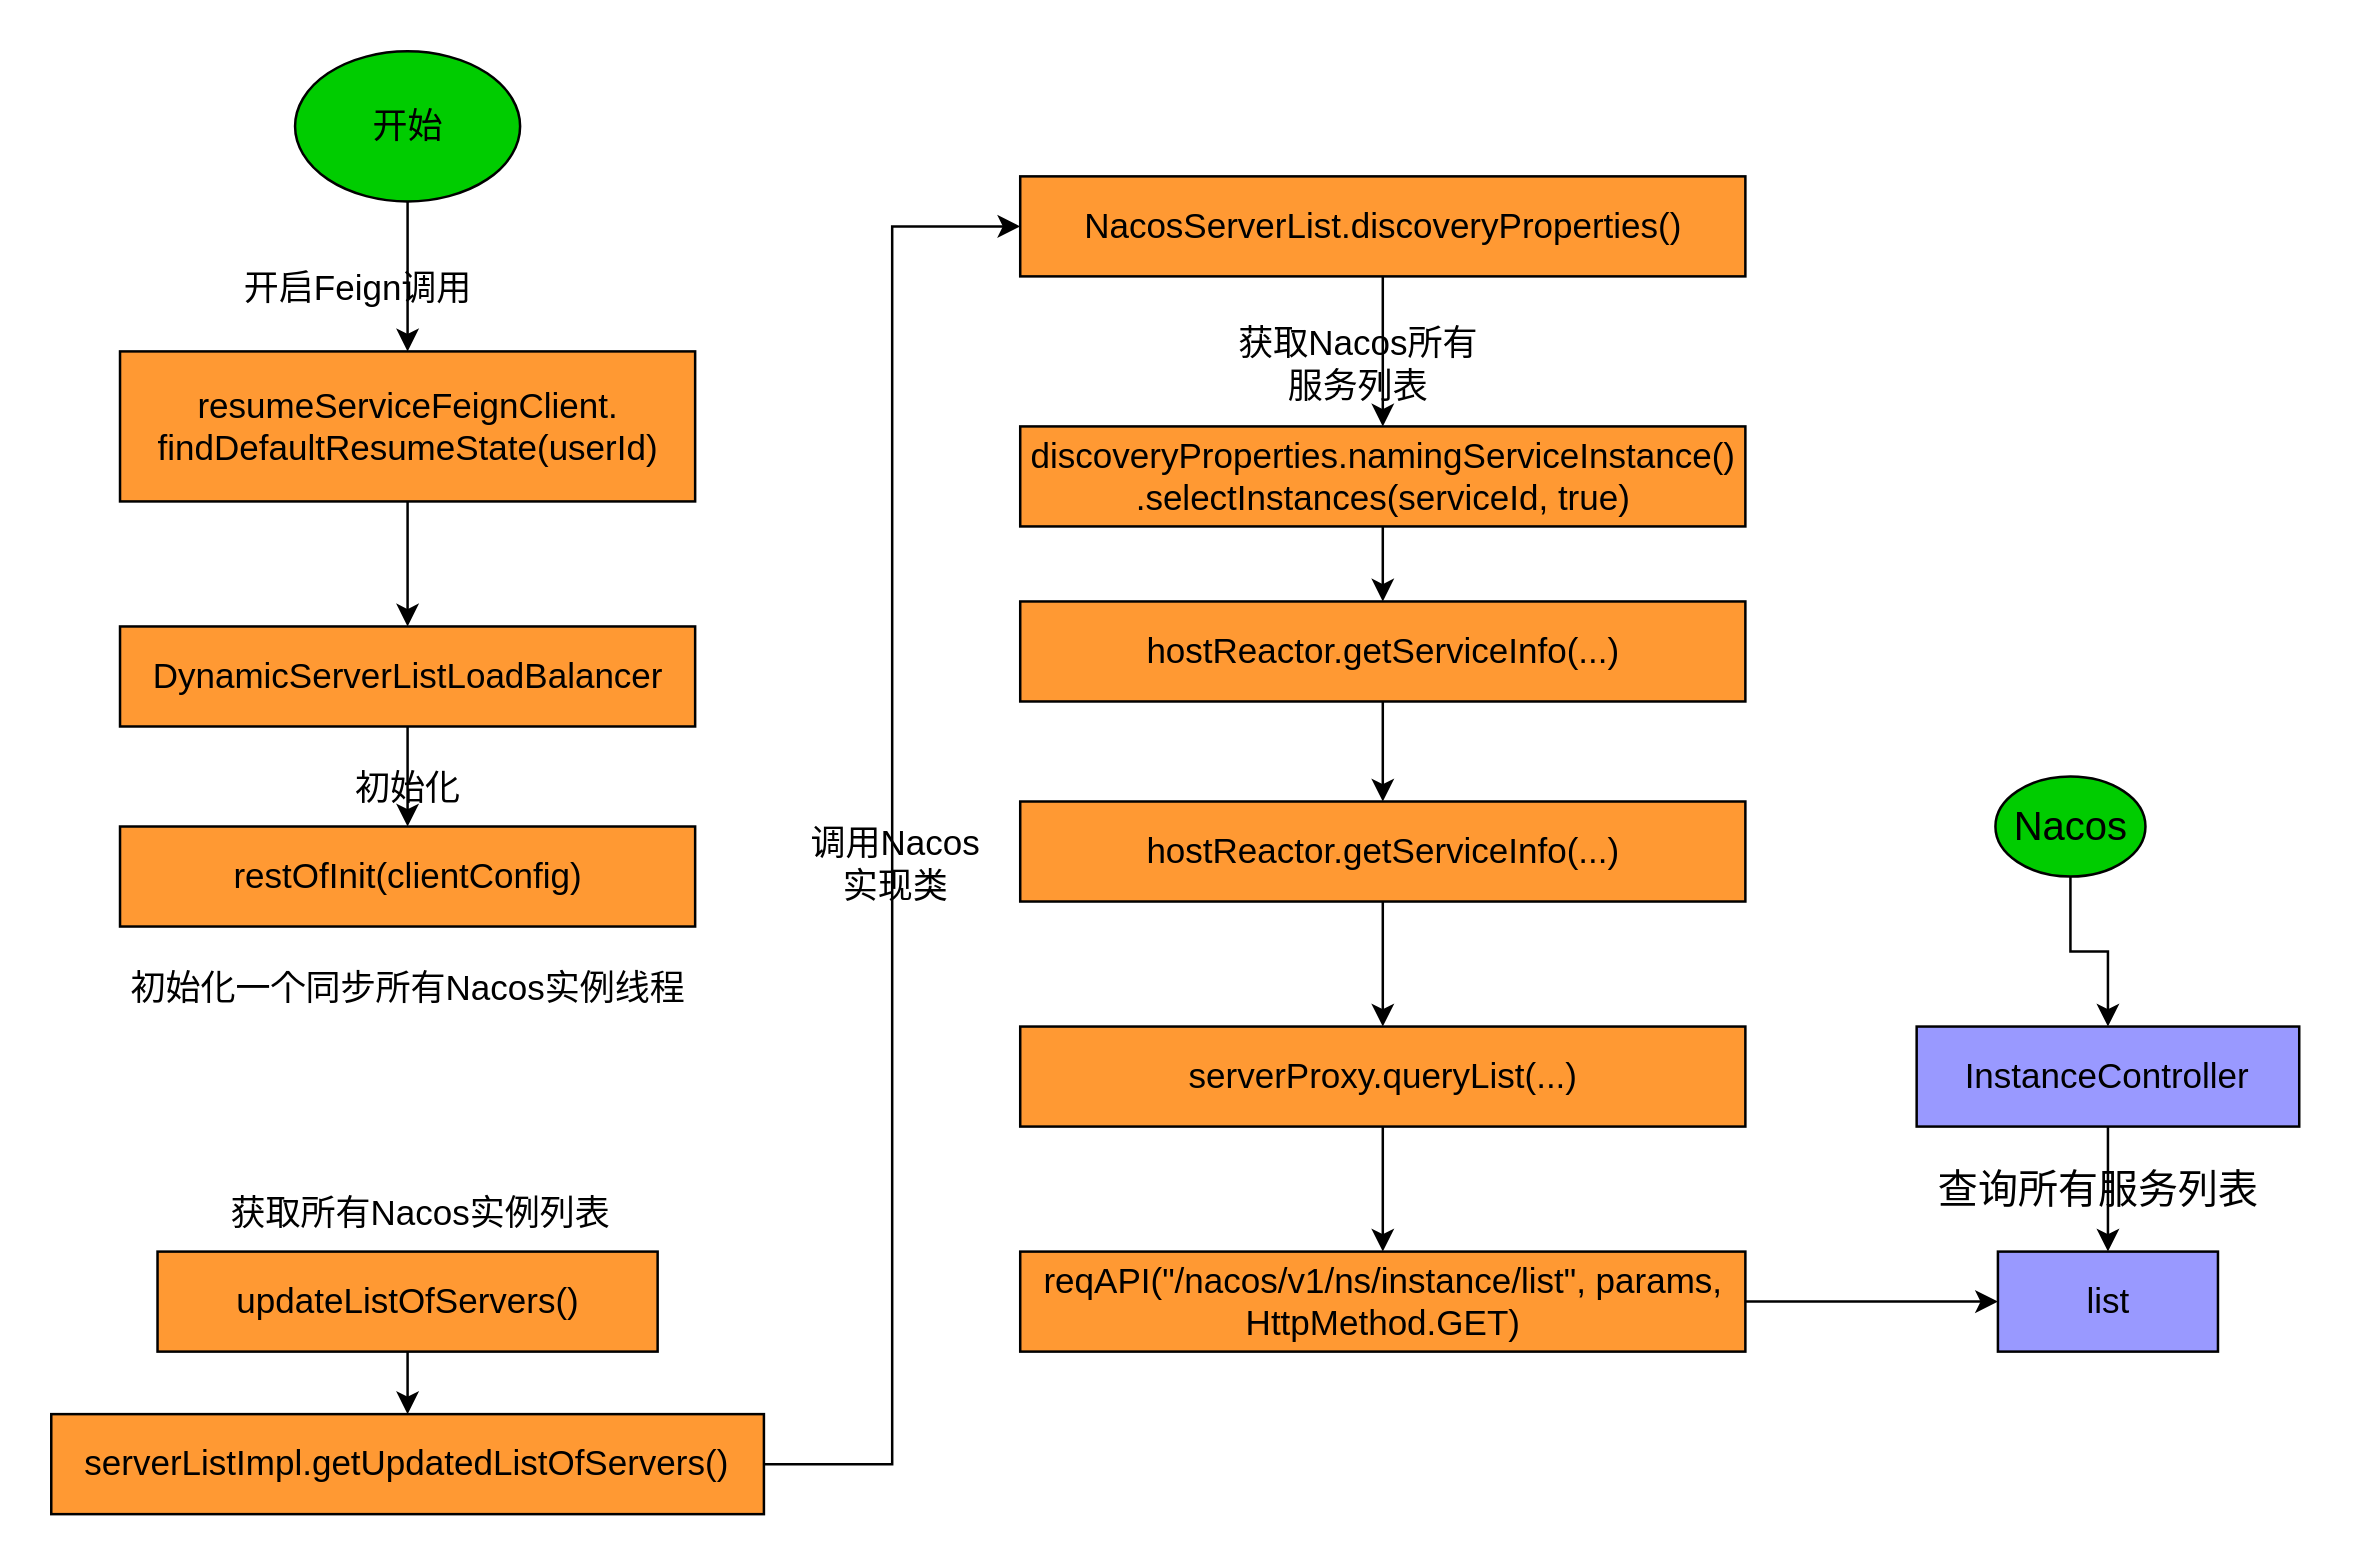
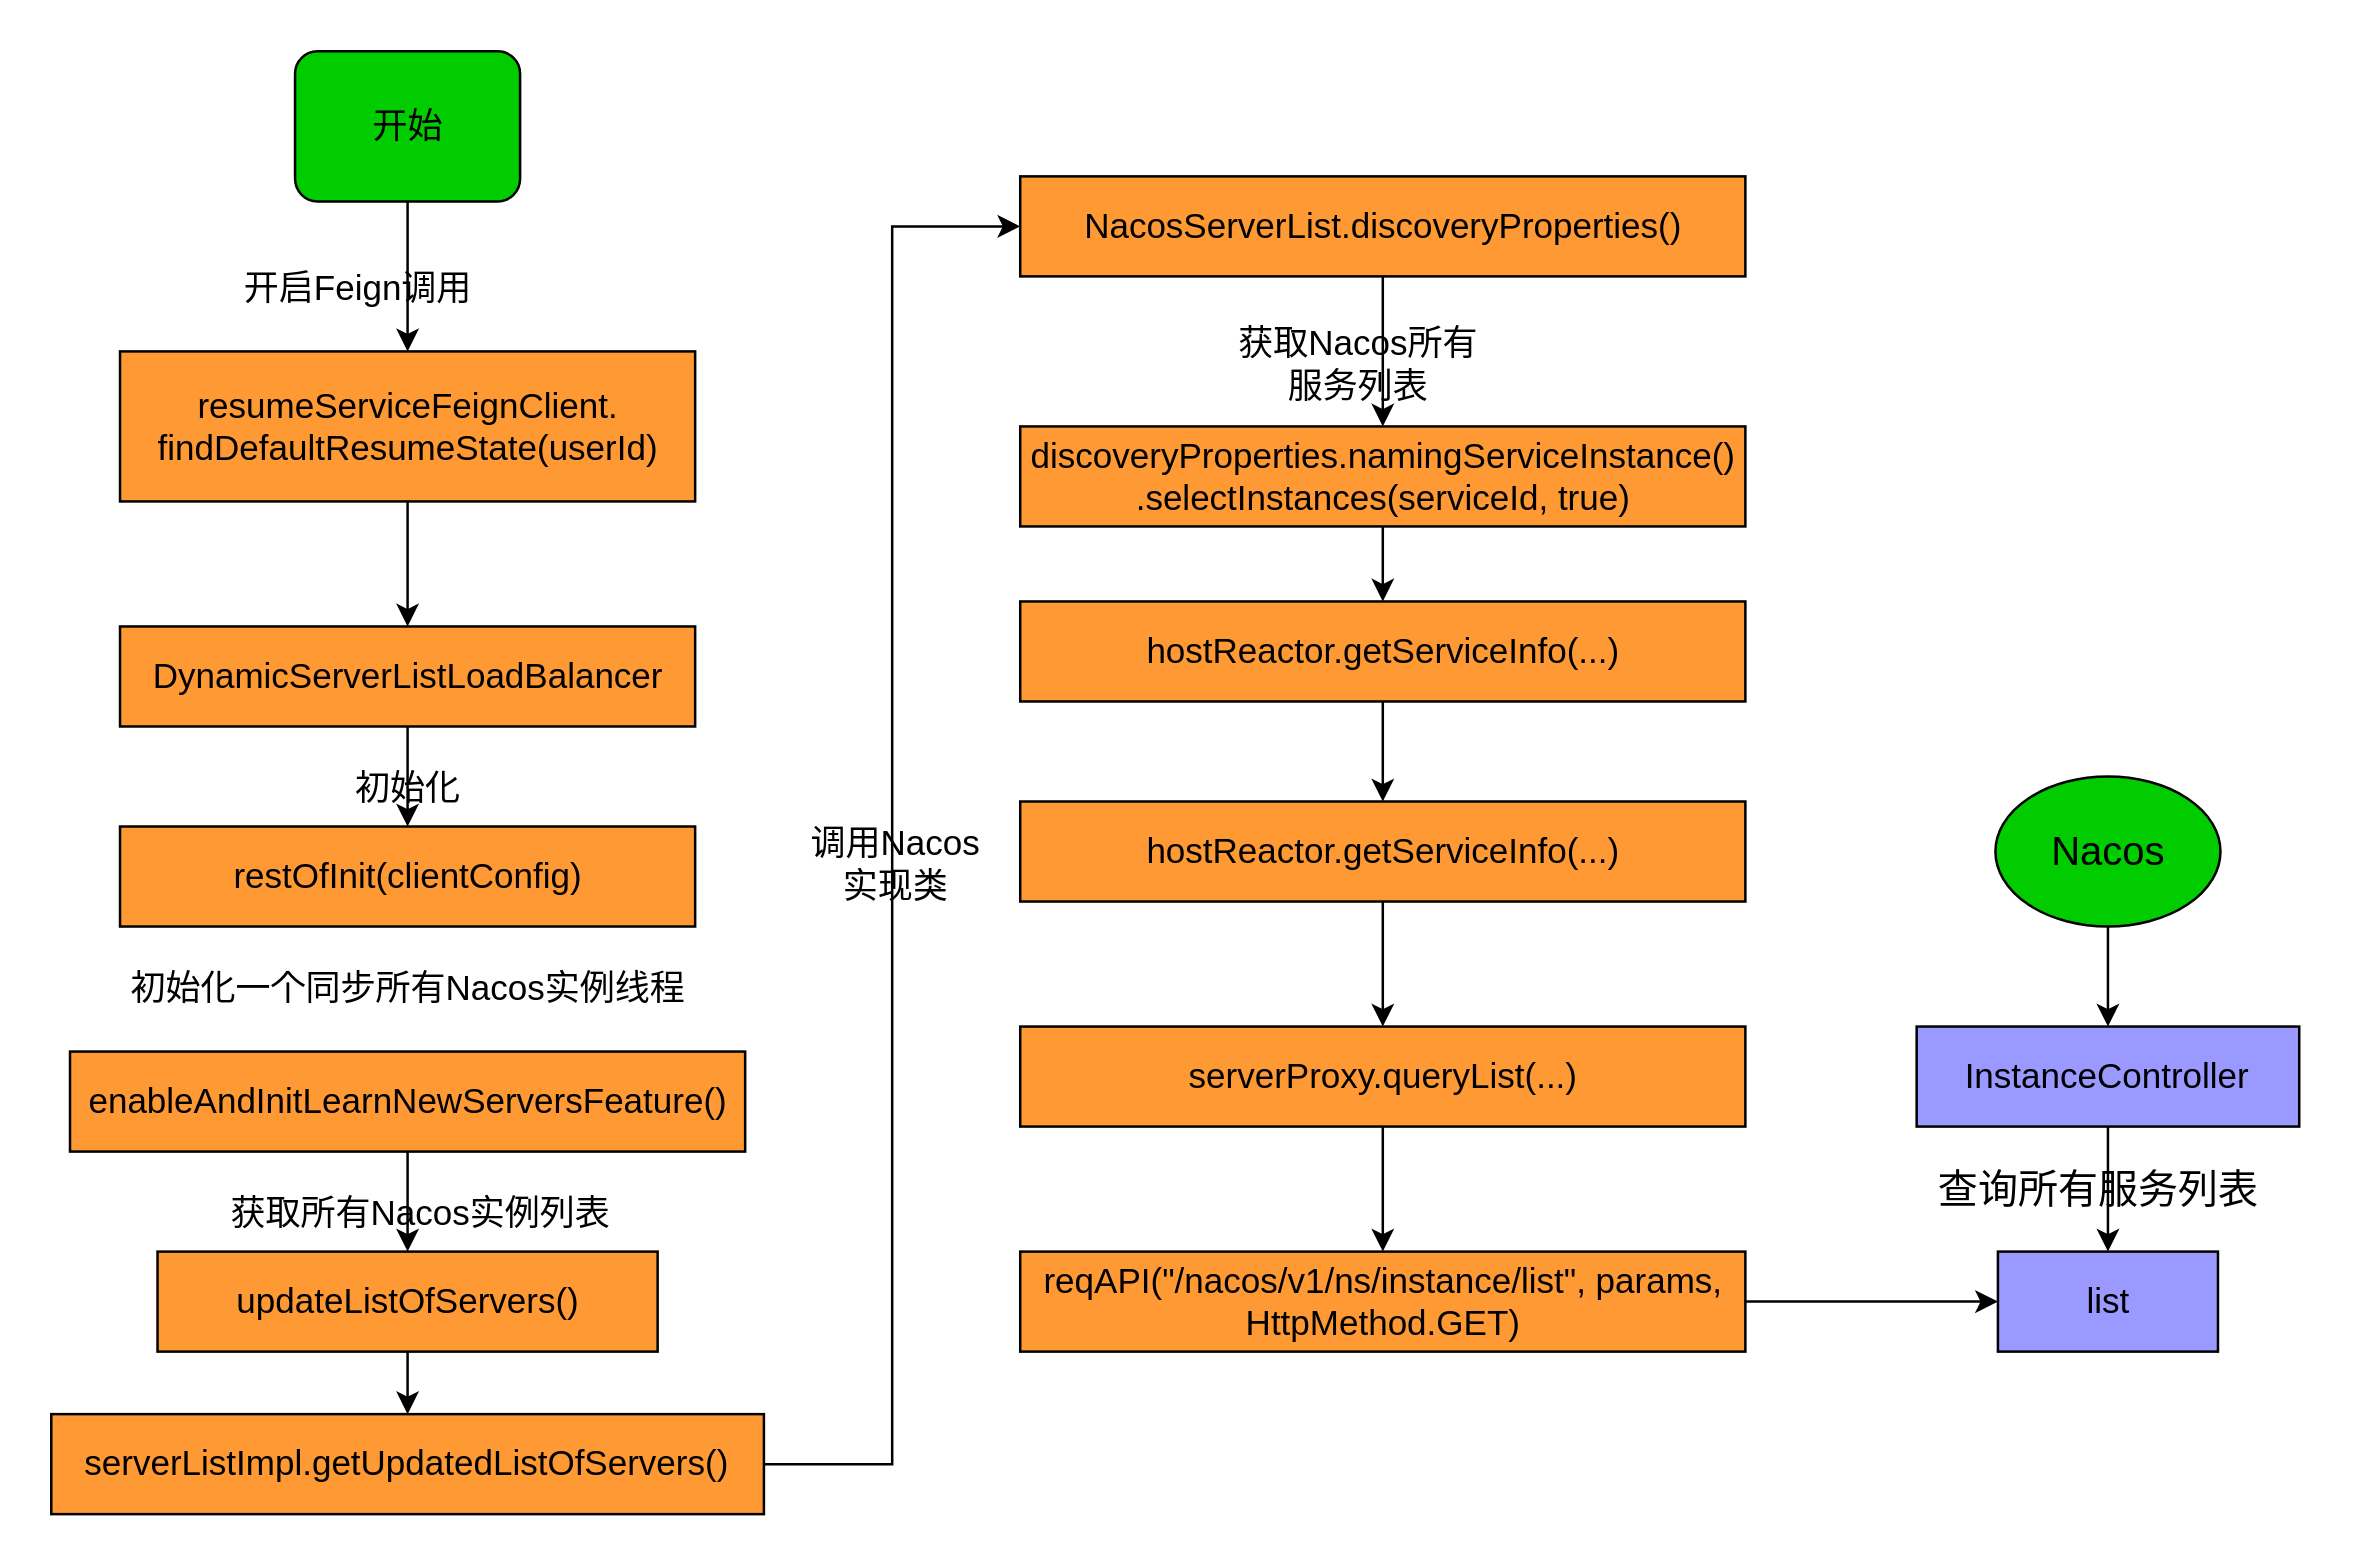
node "开始": shape ellipse -> rounded rectangle
node "Nacos": size 150x100 -> 225x150
node "enableAndInitLearnNewServersFeature()": added
edge "enableAndInitLearnNewServersFeature()" -> "updateListOfServers()": added
